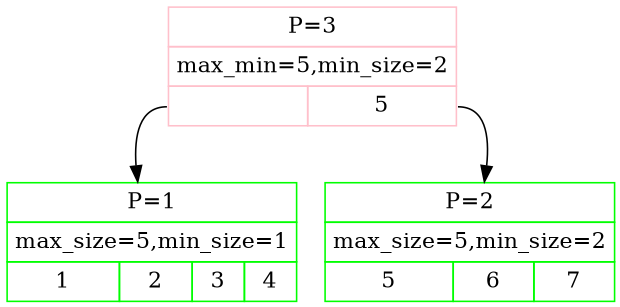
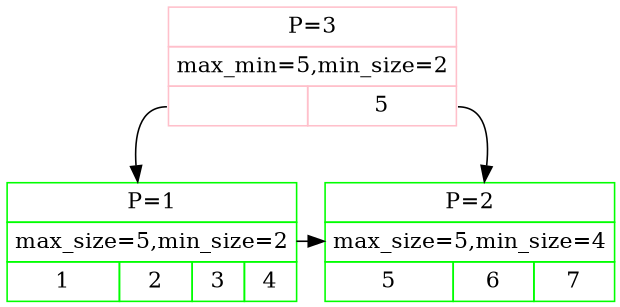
node "P=1": text "max_size=5,min_size=1" -> "max_size=5,min_size=2"
edge "P=1" -> "P=2": added
node "P=2": text "max_size=5,min_size=2" -> "max_size=5,min_size=4"
